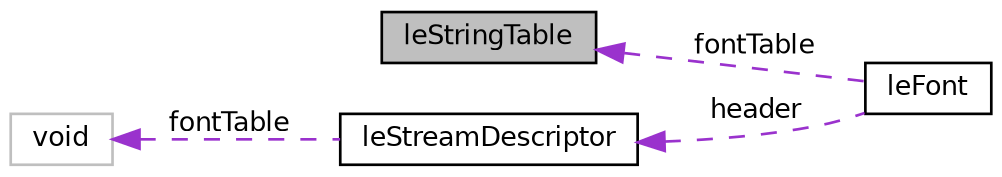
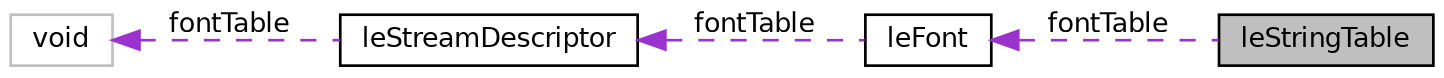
edge "leFont" -> "leStringTable": reversed
edge "leFont" -> "leStreamDescriptor": label " header" -> " fontTable"
